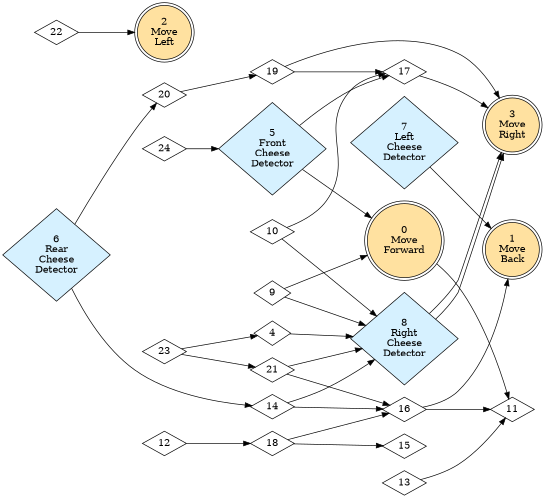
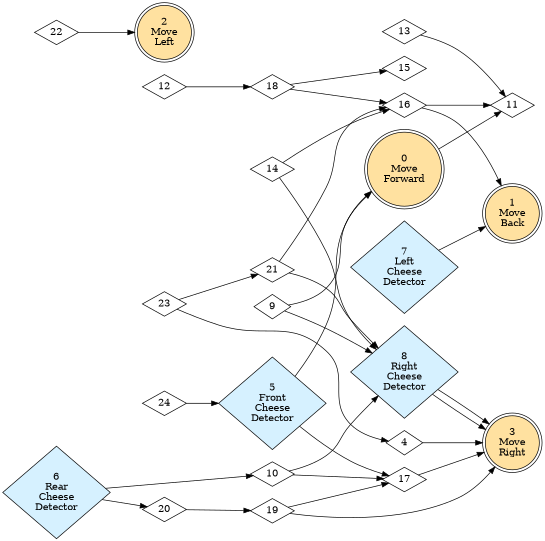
edge "4" -> "8 Right Cheese Detector": now "4" -> "3 Move Right"
edge "6 Rear Cheese Detector" -> "14": now "6 Rear Cheese Detector" -> "10"
